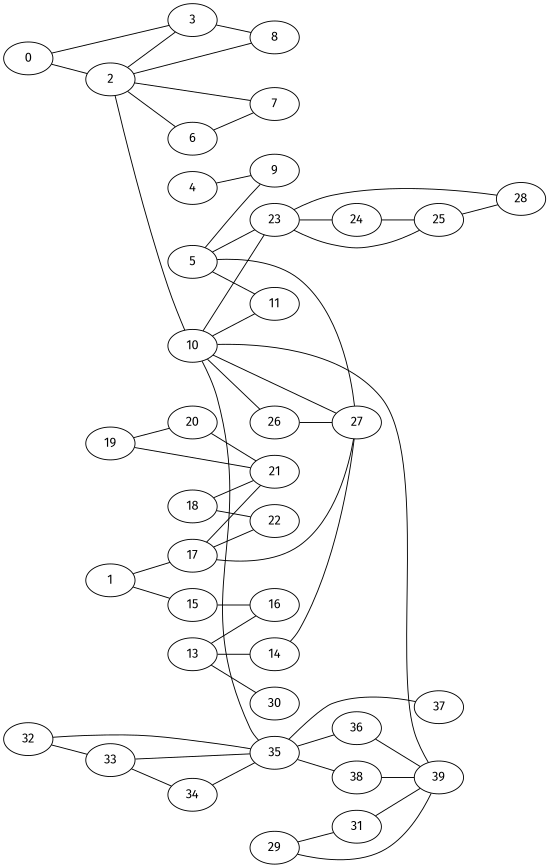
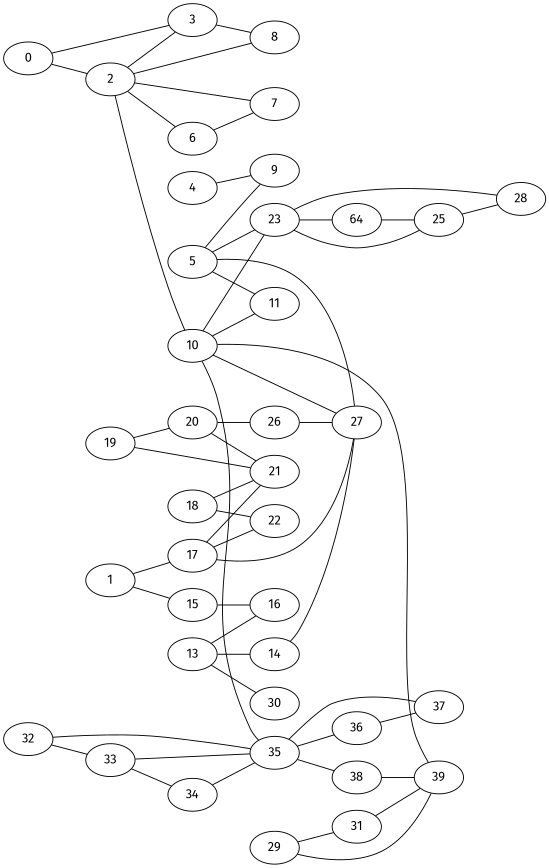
node "24": label "24" -> "64"
edge "10" -- "26": now "20" -- "26"
edge "36" -- "39": now "36" -- "37"
